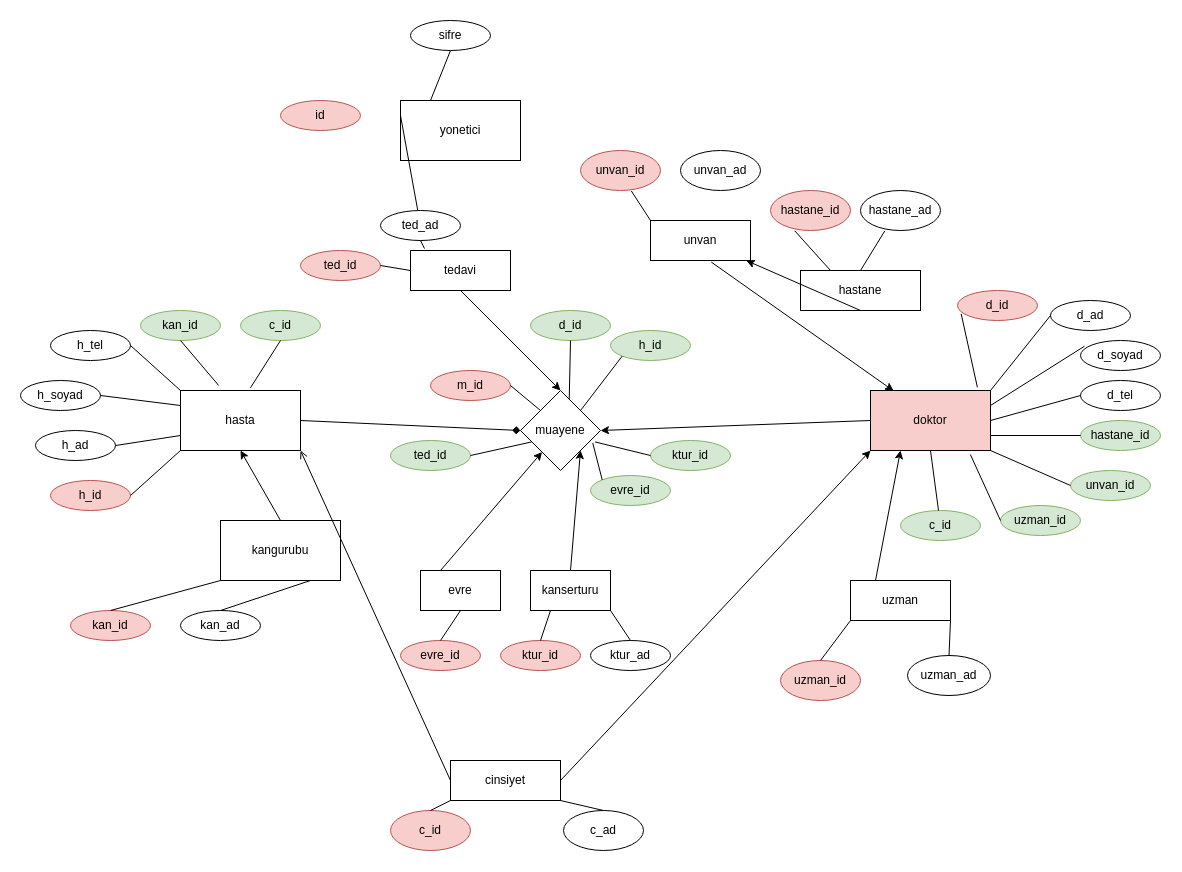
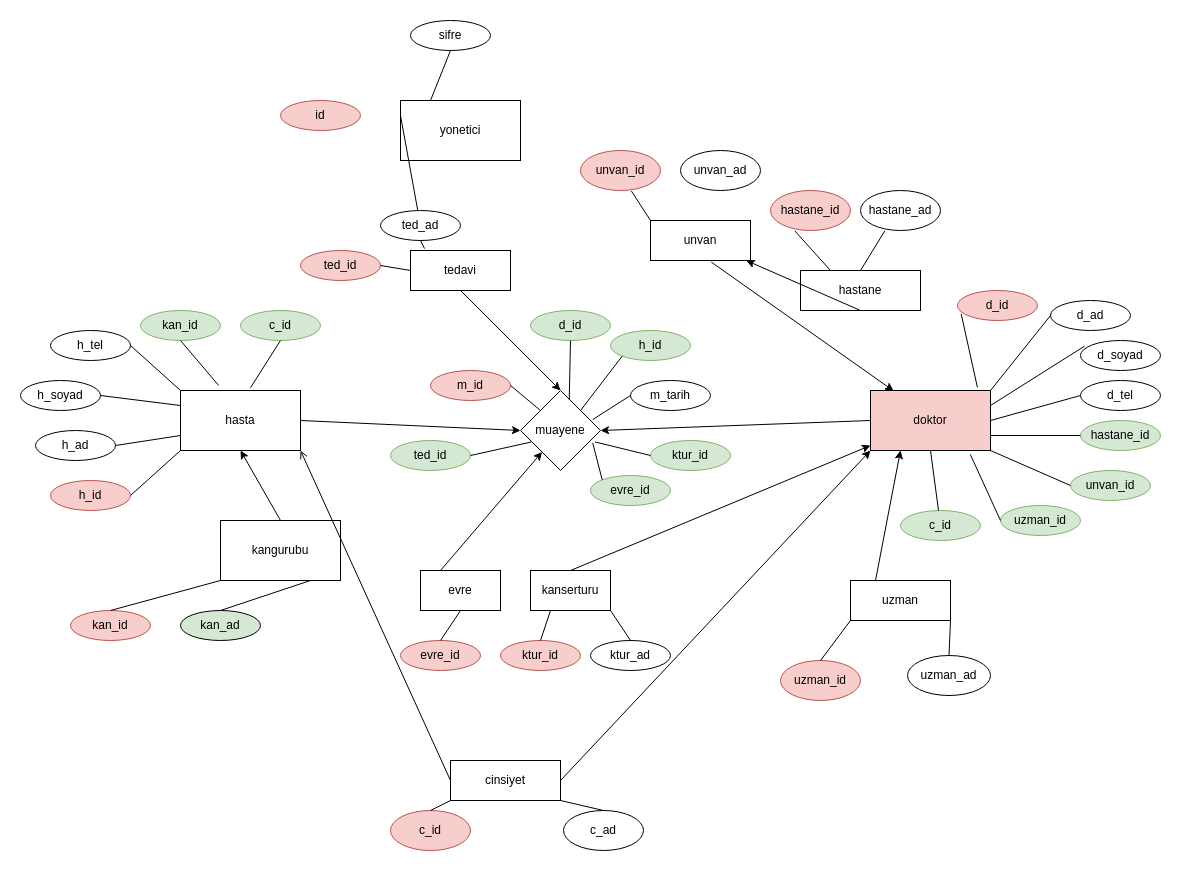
node "m_tarih": added
edge "m_tarih" -- "muayene": added
edge "hasta" -> "muayene": arrowhead diamond -> classic
edge "kanserturu" -> "muayene": now "kanserturu" -> "doktor"
node "kan_ad": fillcolor #ffffff -> #d5e8d4
